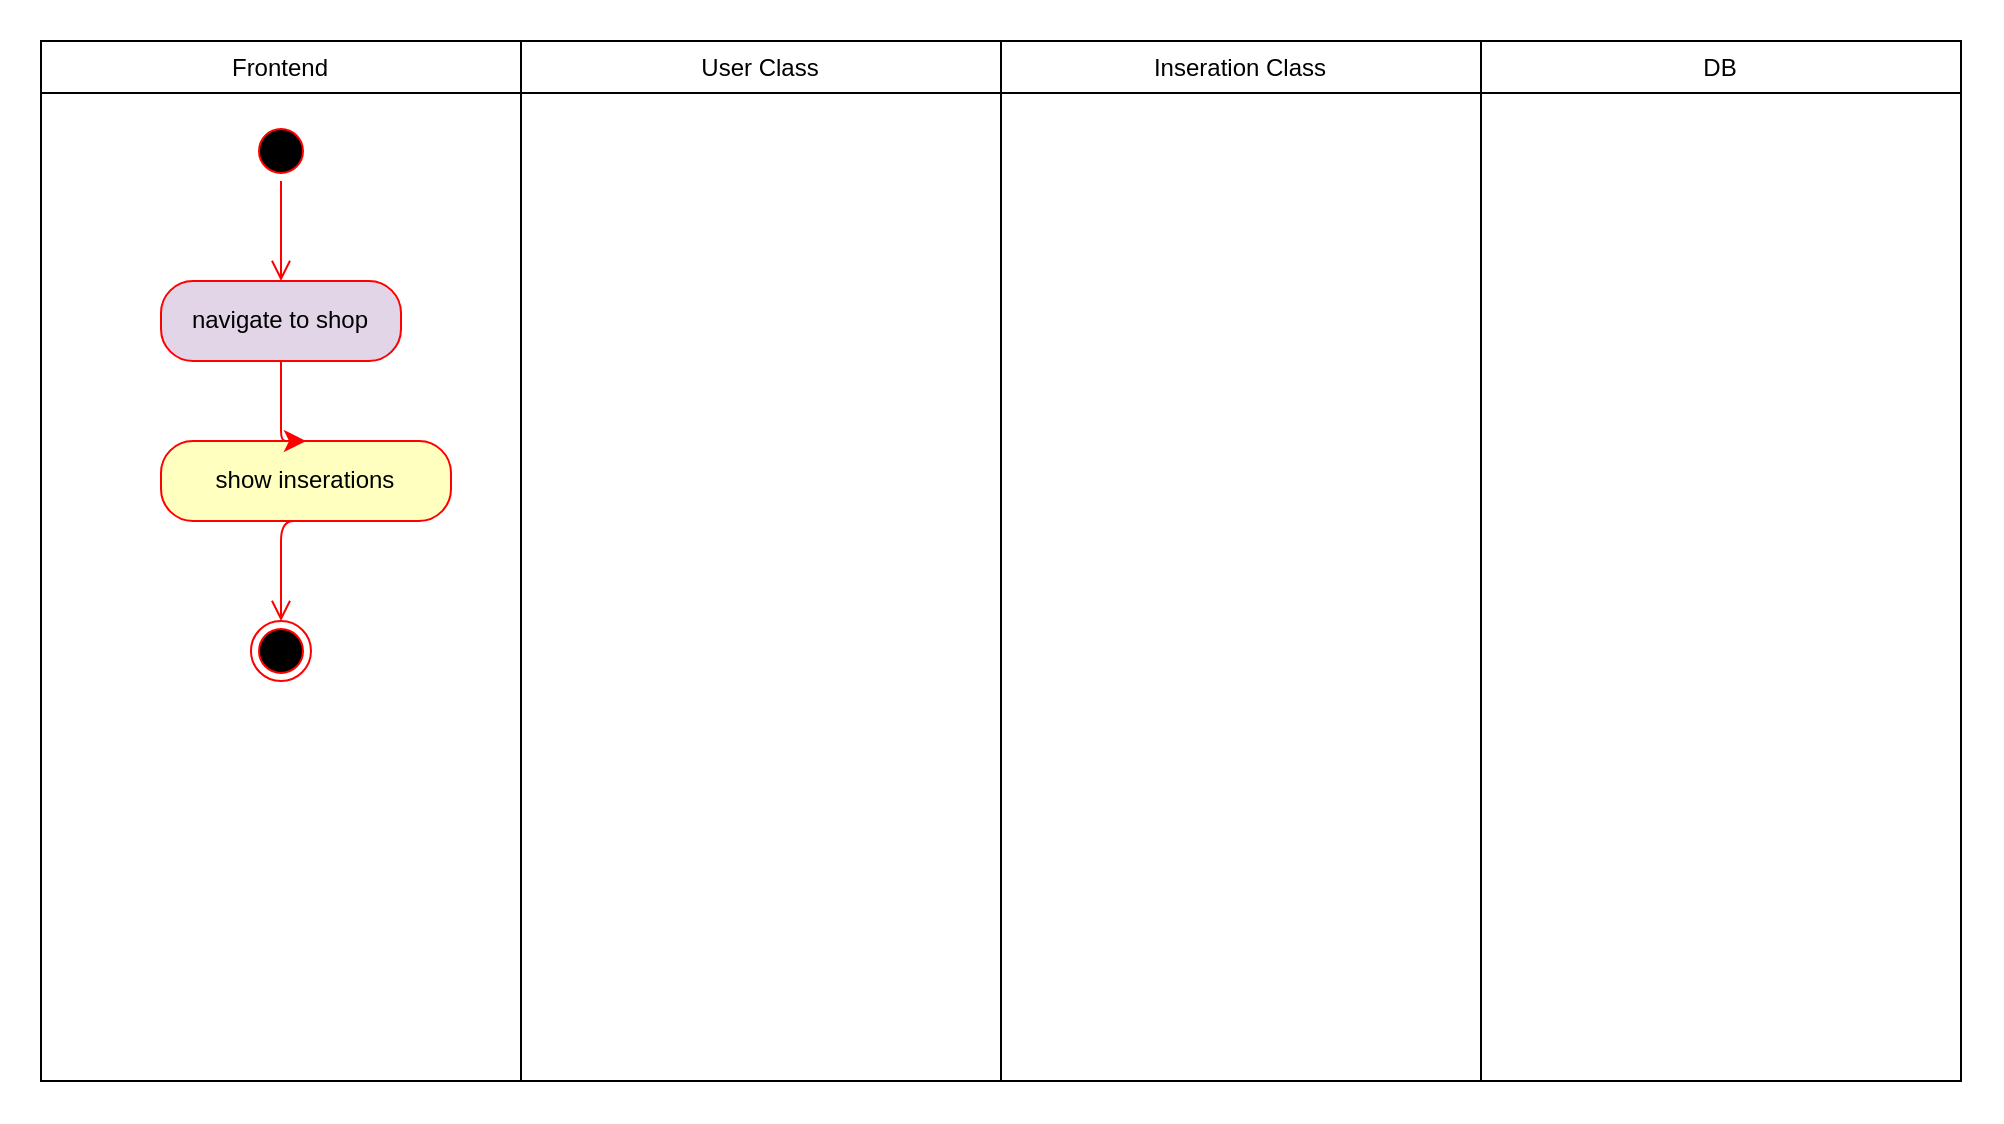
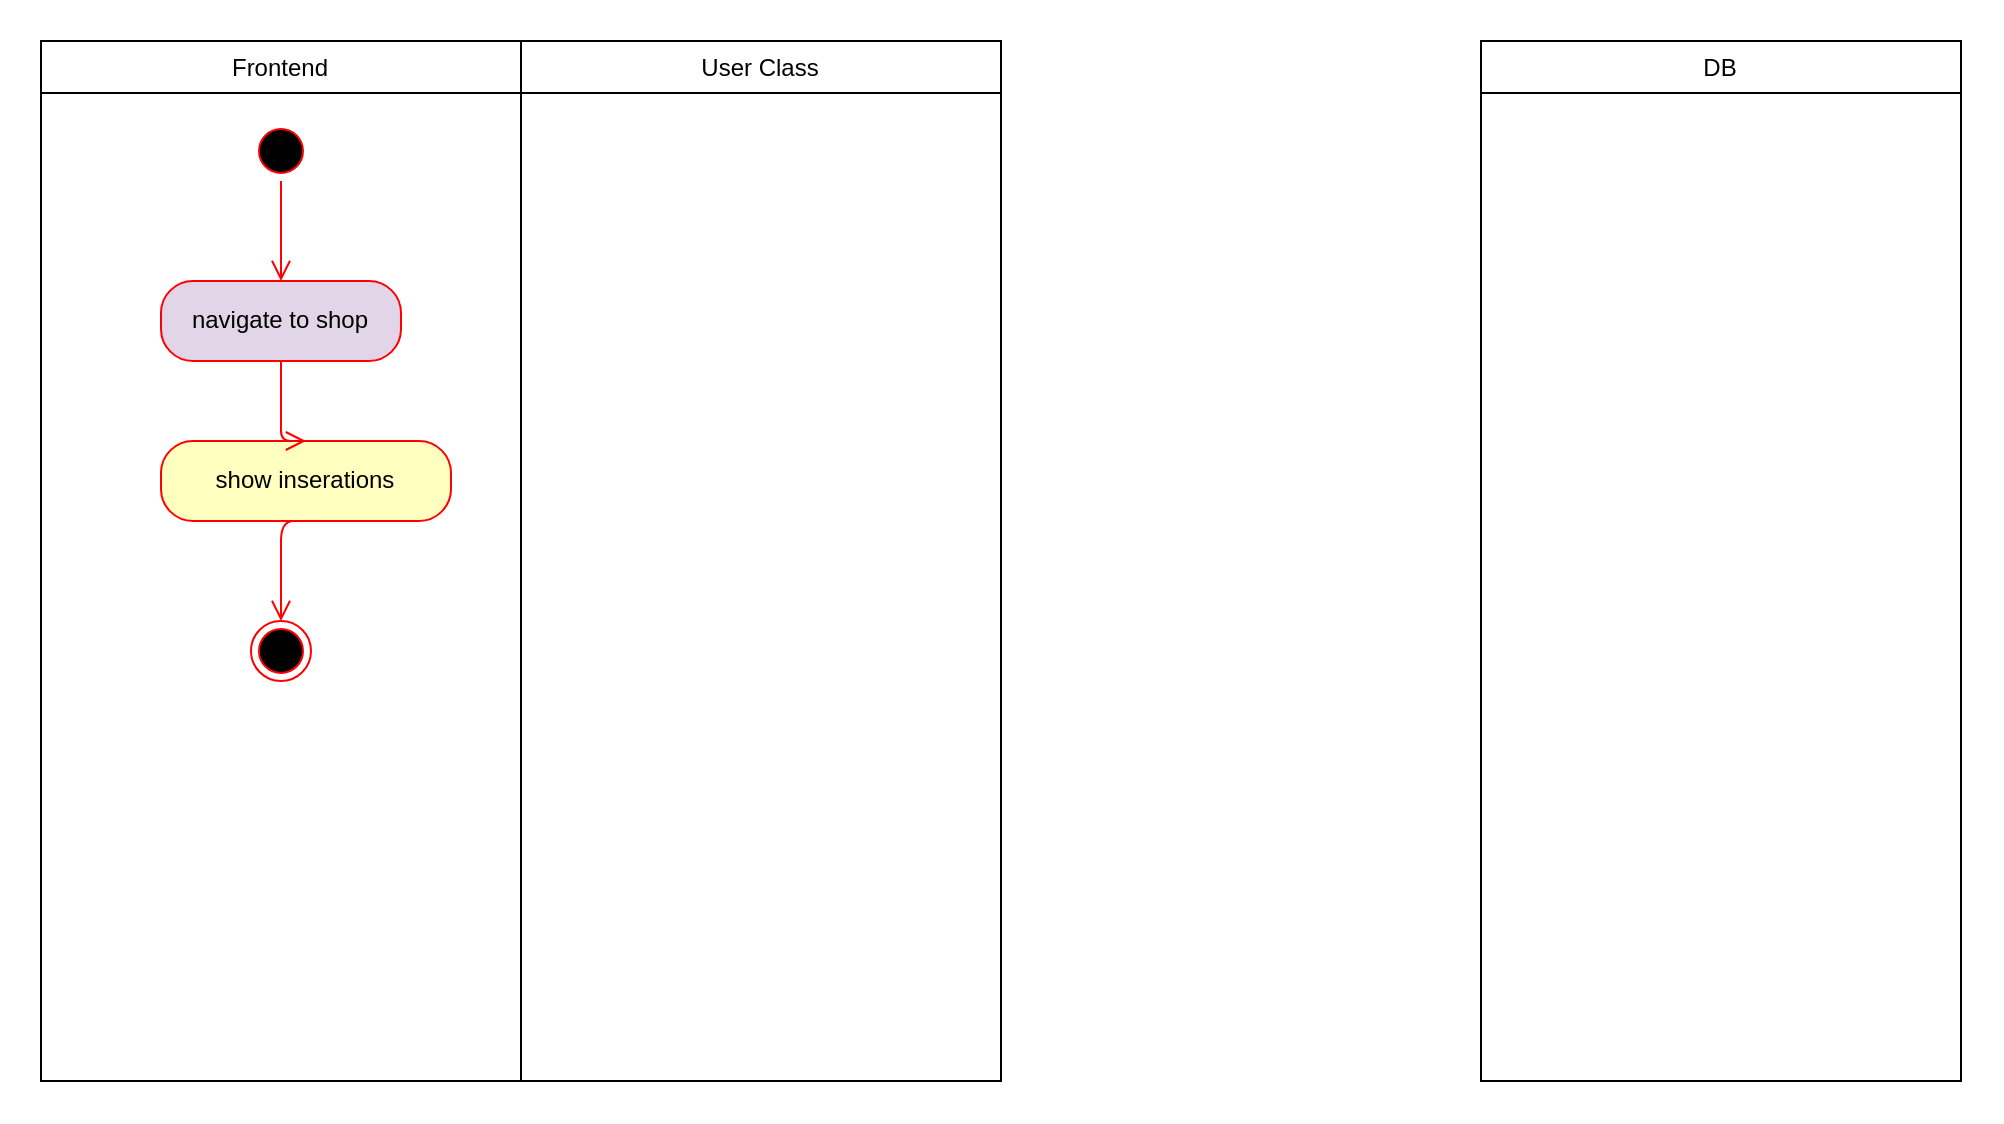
edge "navigate to shop" -> "show inserations": arrowhead classic -> open
node "Inseration Class": removed
